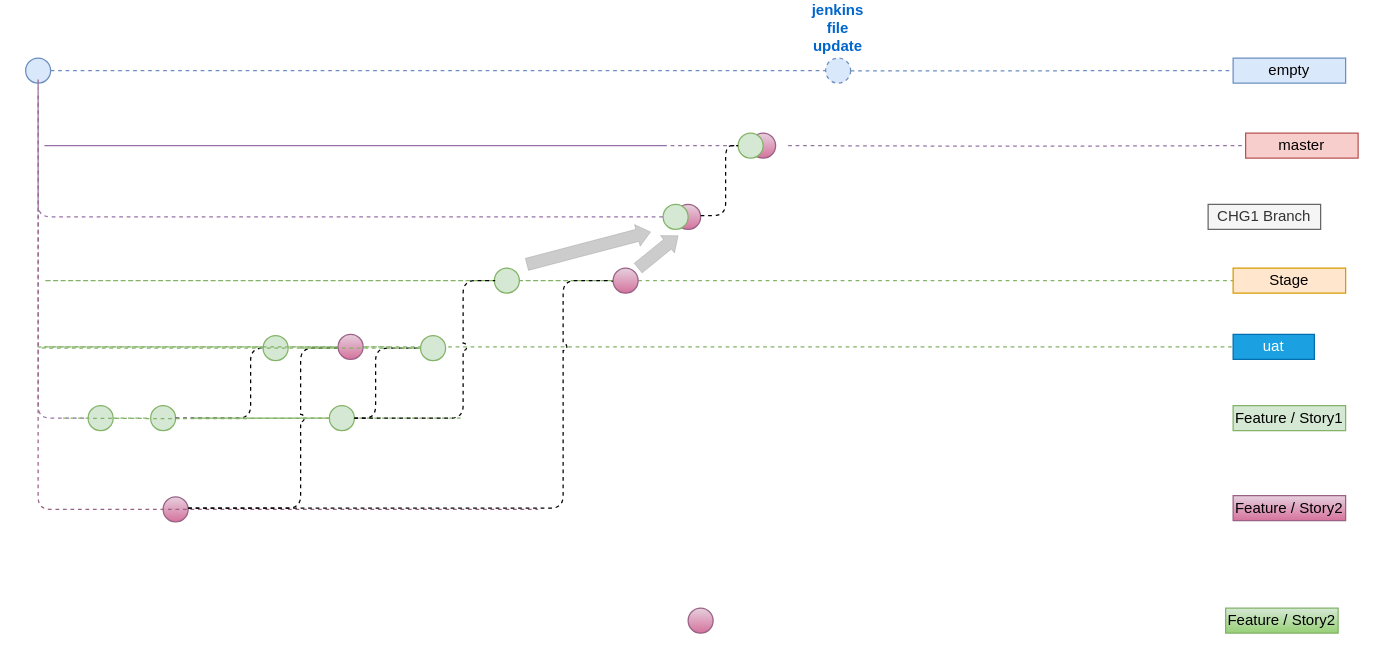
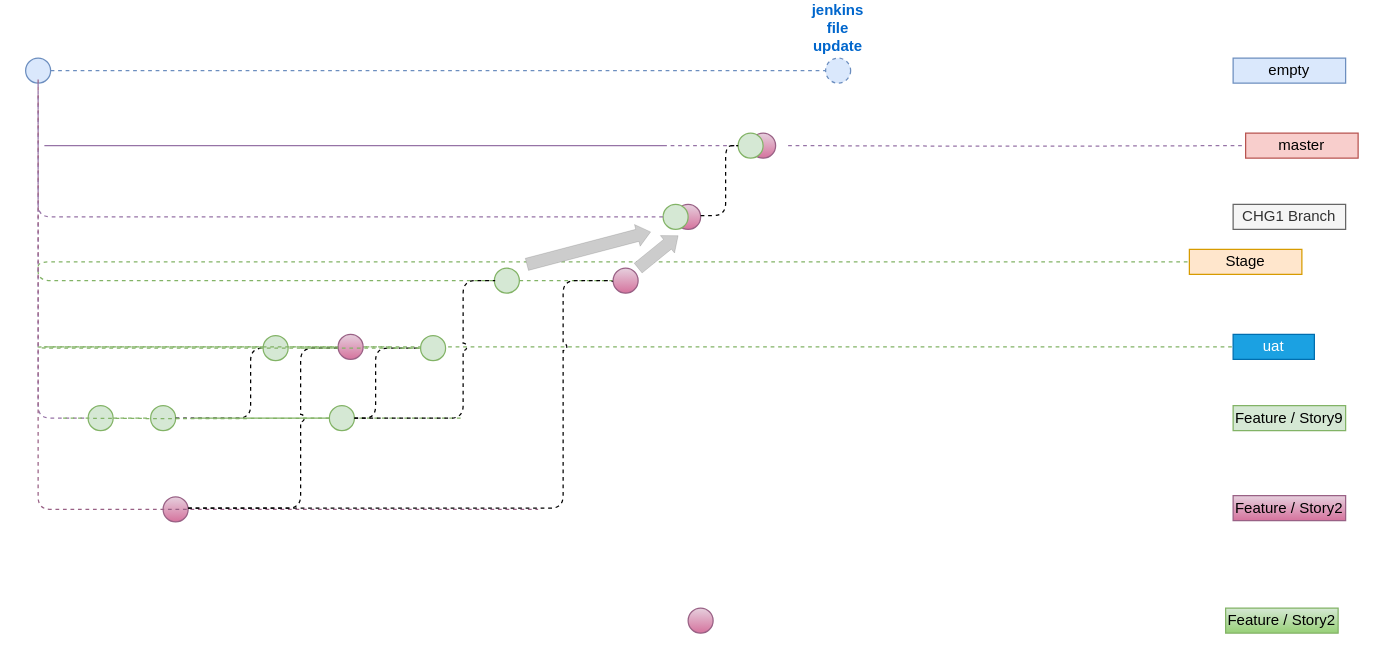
edge "jenkins file update" -- "empty": removed
node "CHG1 Branch": moved (1264, 217) -> (1289, 217)
node "Stage": moved (1289, 281) -> (1246, 262)
node "Feature / Story1": label "Feature / Story1" -> "Feature / Story9"
